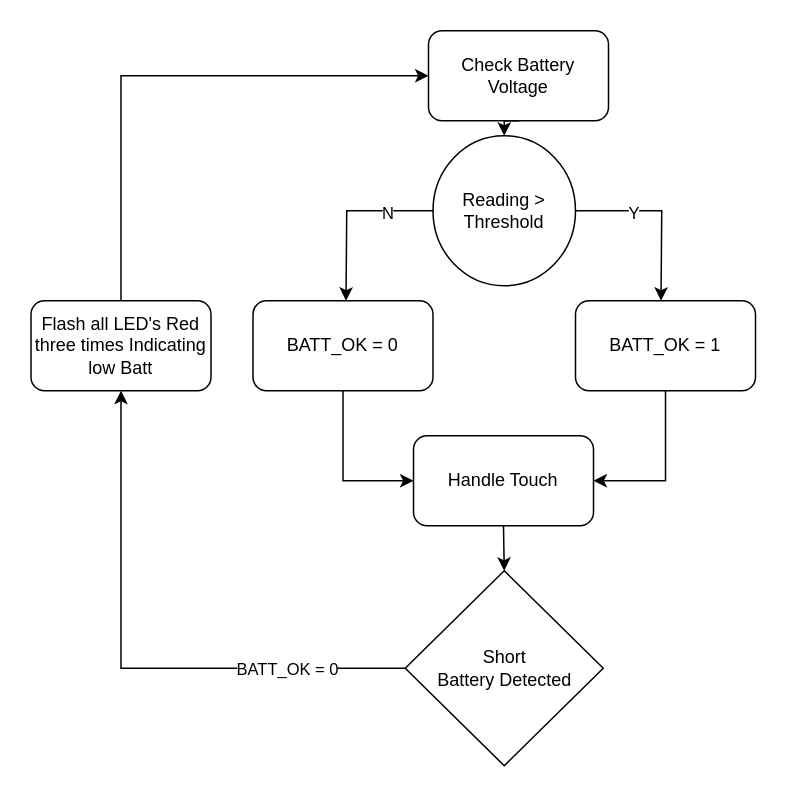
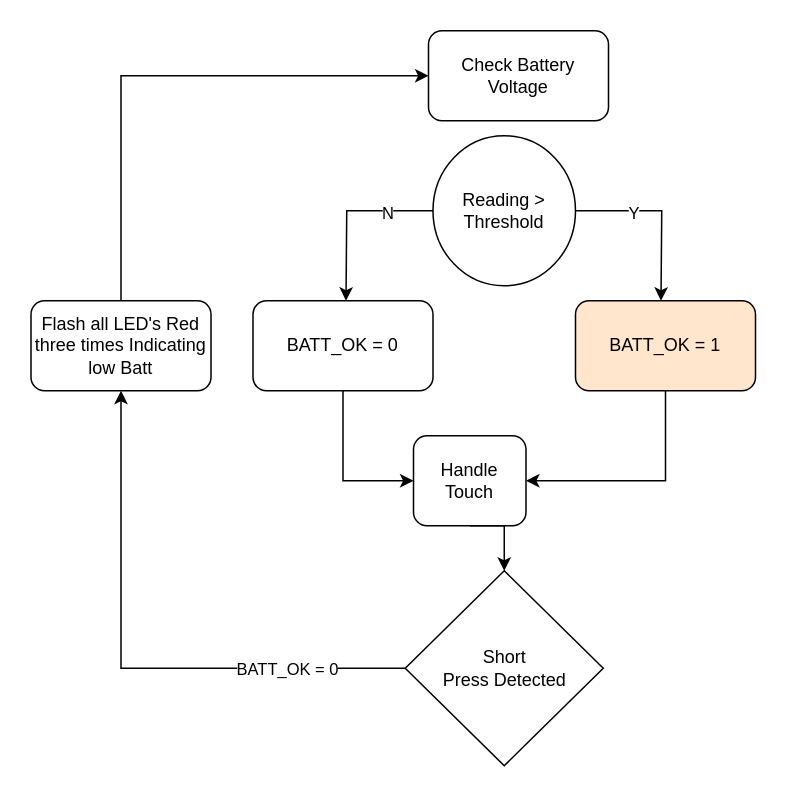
edge "Check Battery Voltage" -> "Reading > Threshold": removed
node "BATT_OK = 1": fillcolor #ffffff -> #ffe6cc
node "Handle Touch": size 180x90 -> 113x90
node "Short Battery Detected": label "Short Battery Detected" -> "Short Press Detected"
